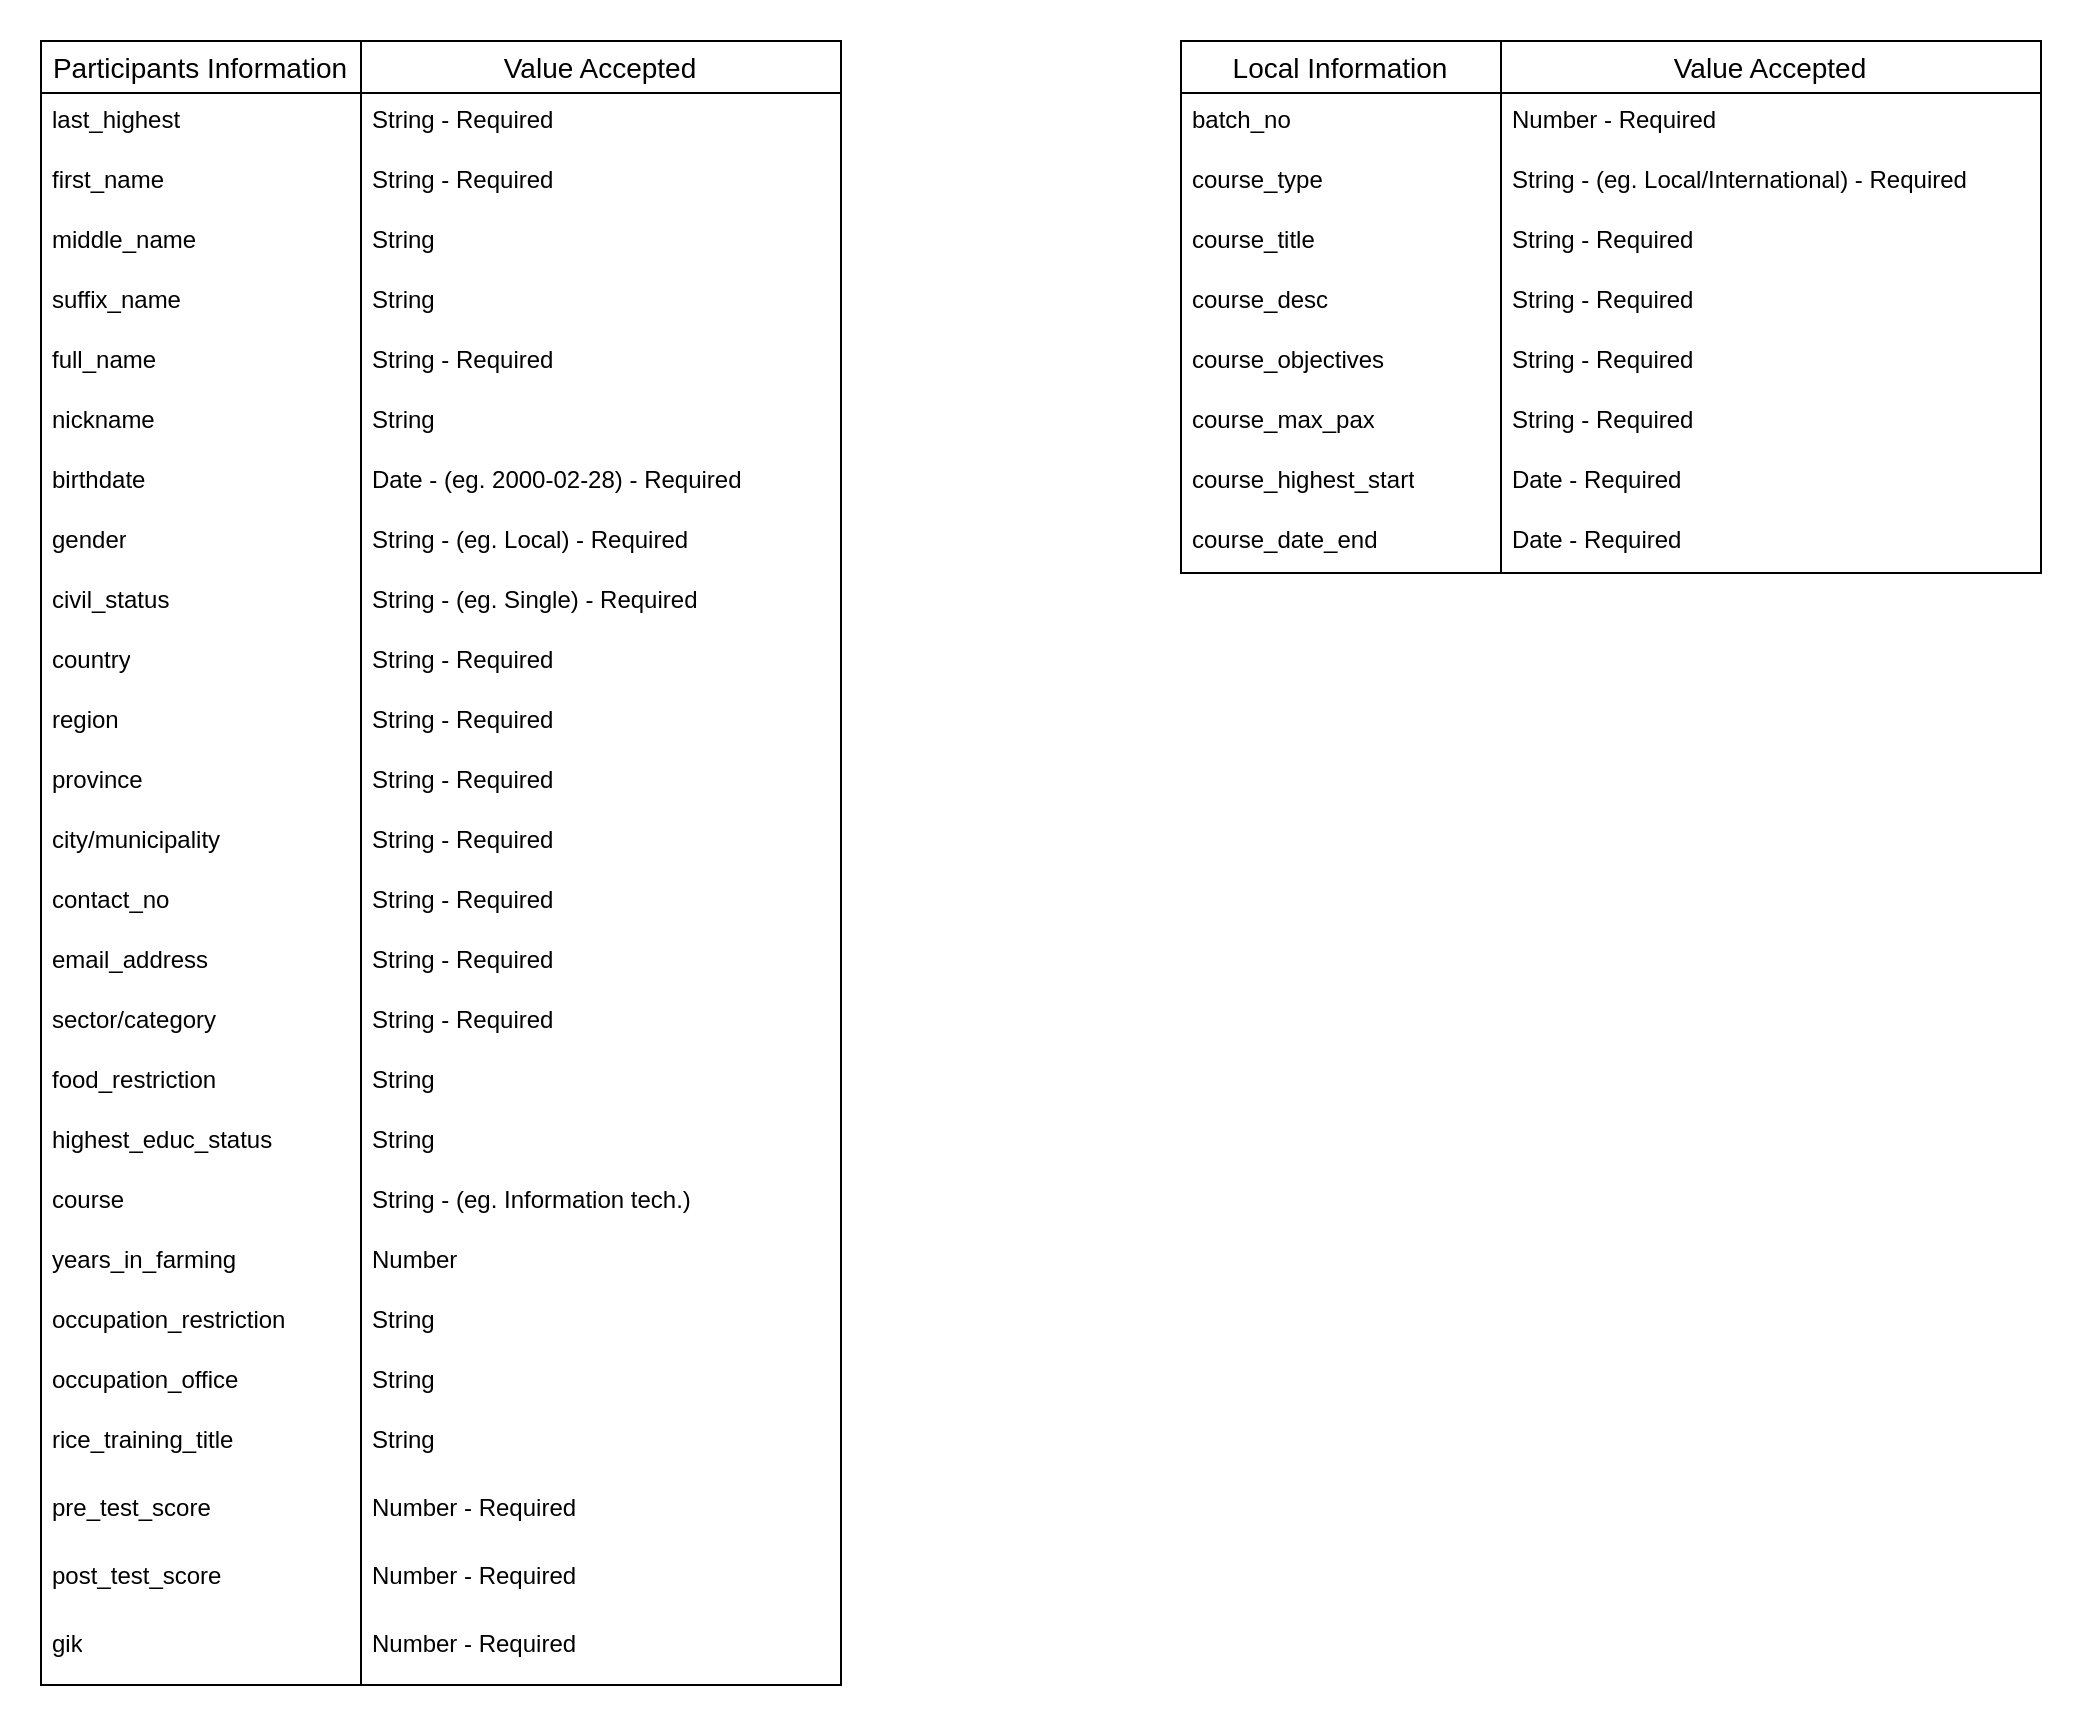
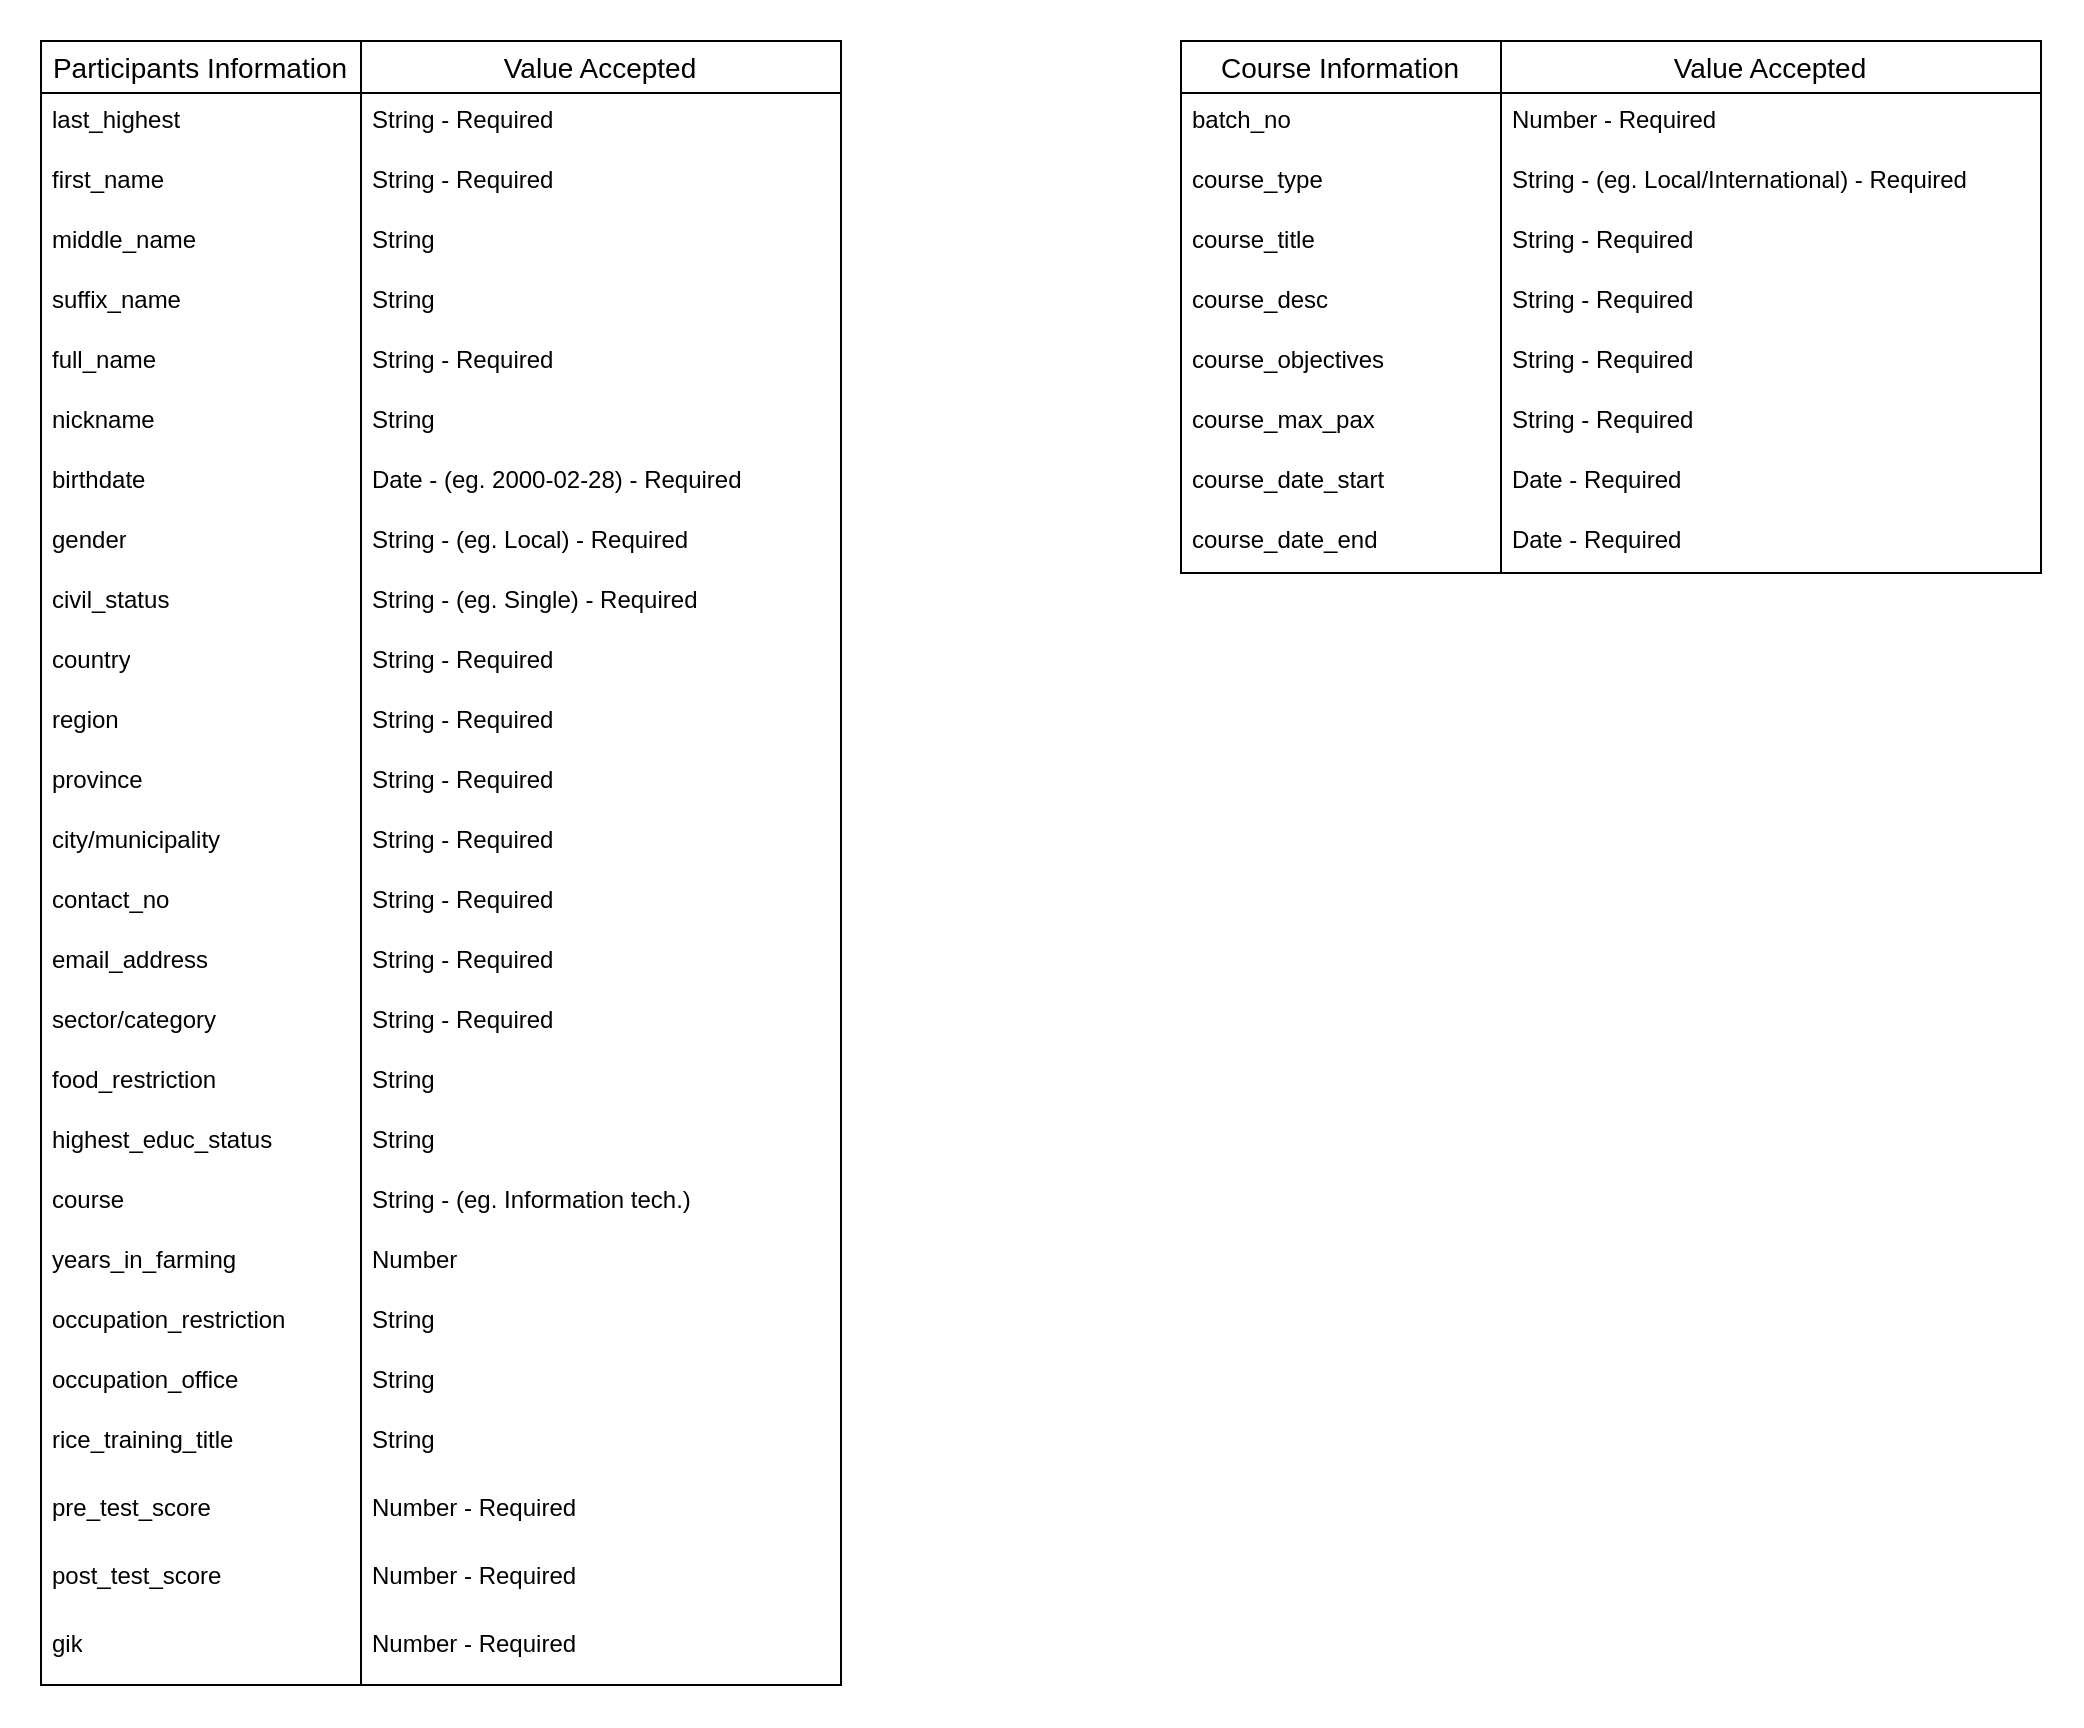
node "Local Information": label "Local Information" -> "Course Information"
node "course_highest_start": label "course_highest_start" -> "course_date_start"
